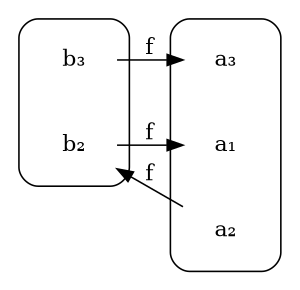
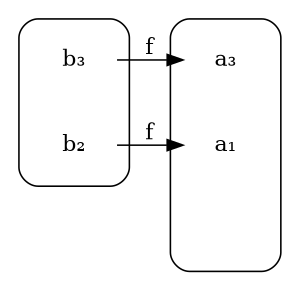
node "a₂": removed
